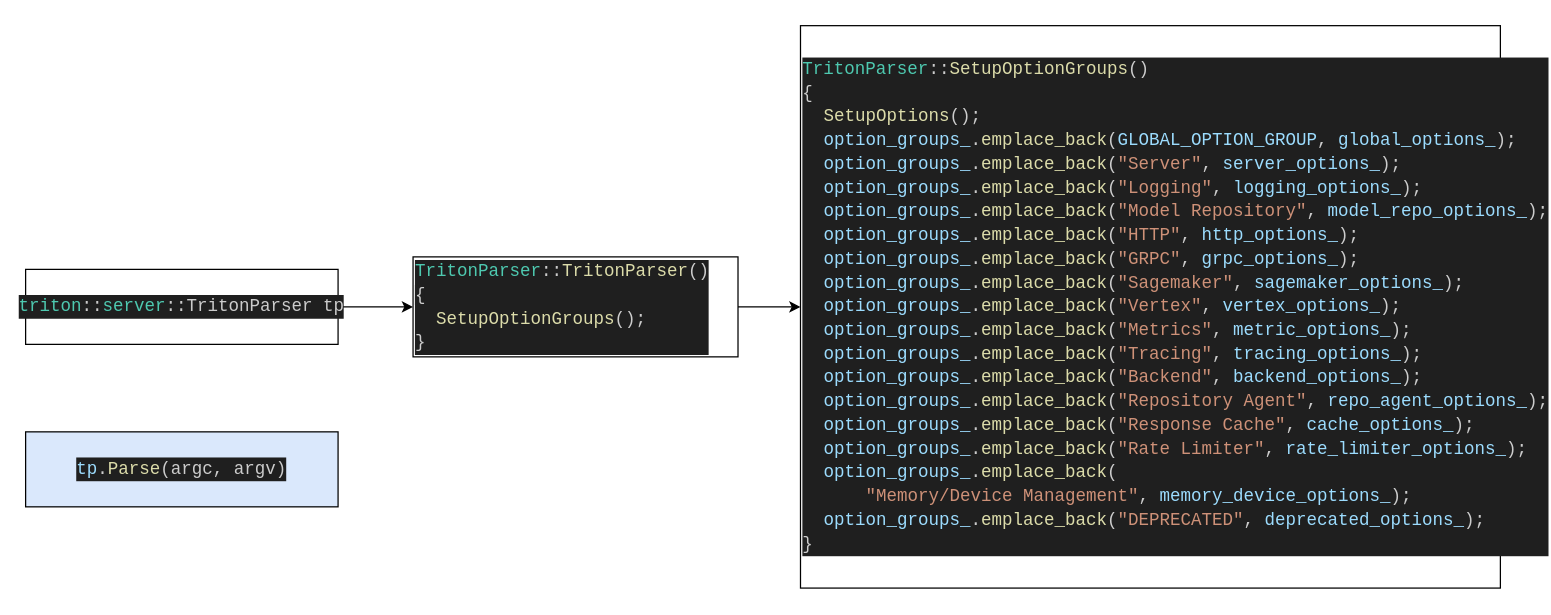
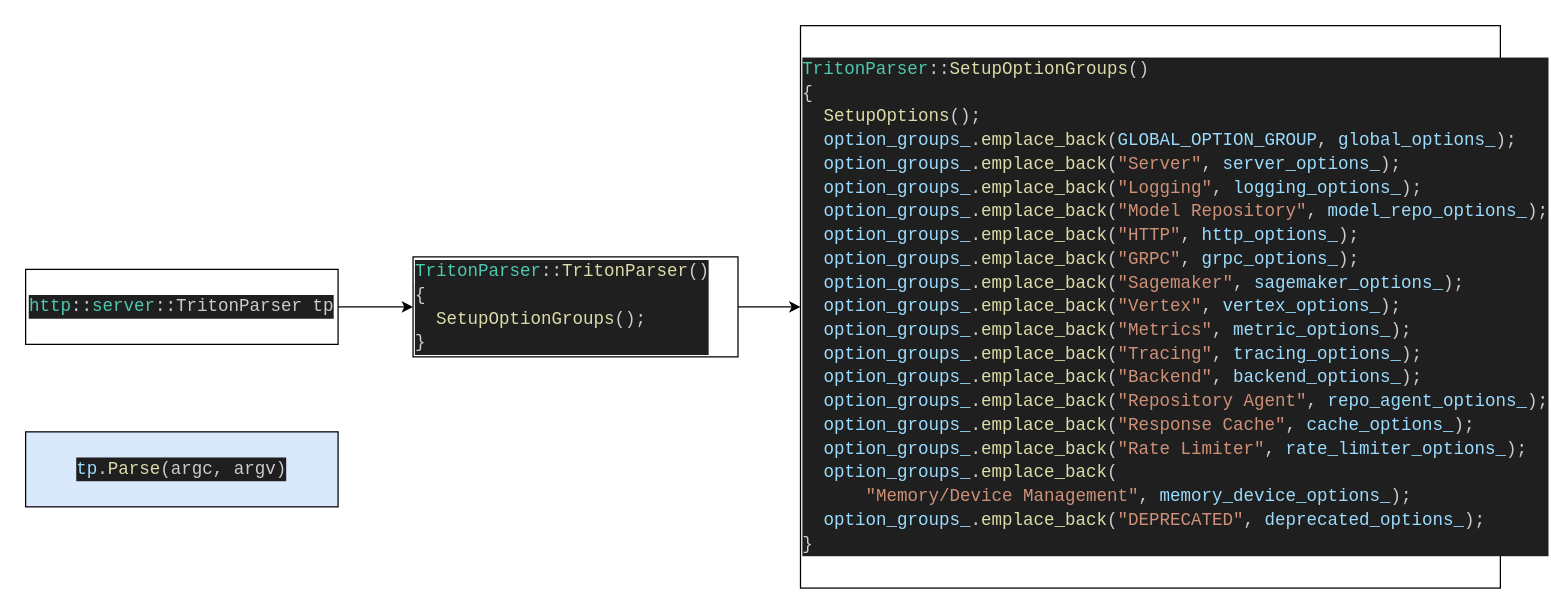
node "triton::server::TritonParser tp": label "triton::server::TritonParser tp" -> "http::server::TritonParser tp"
